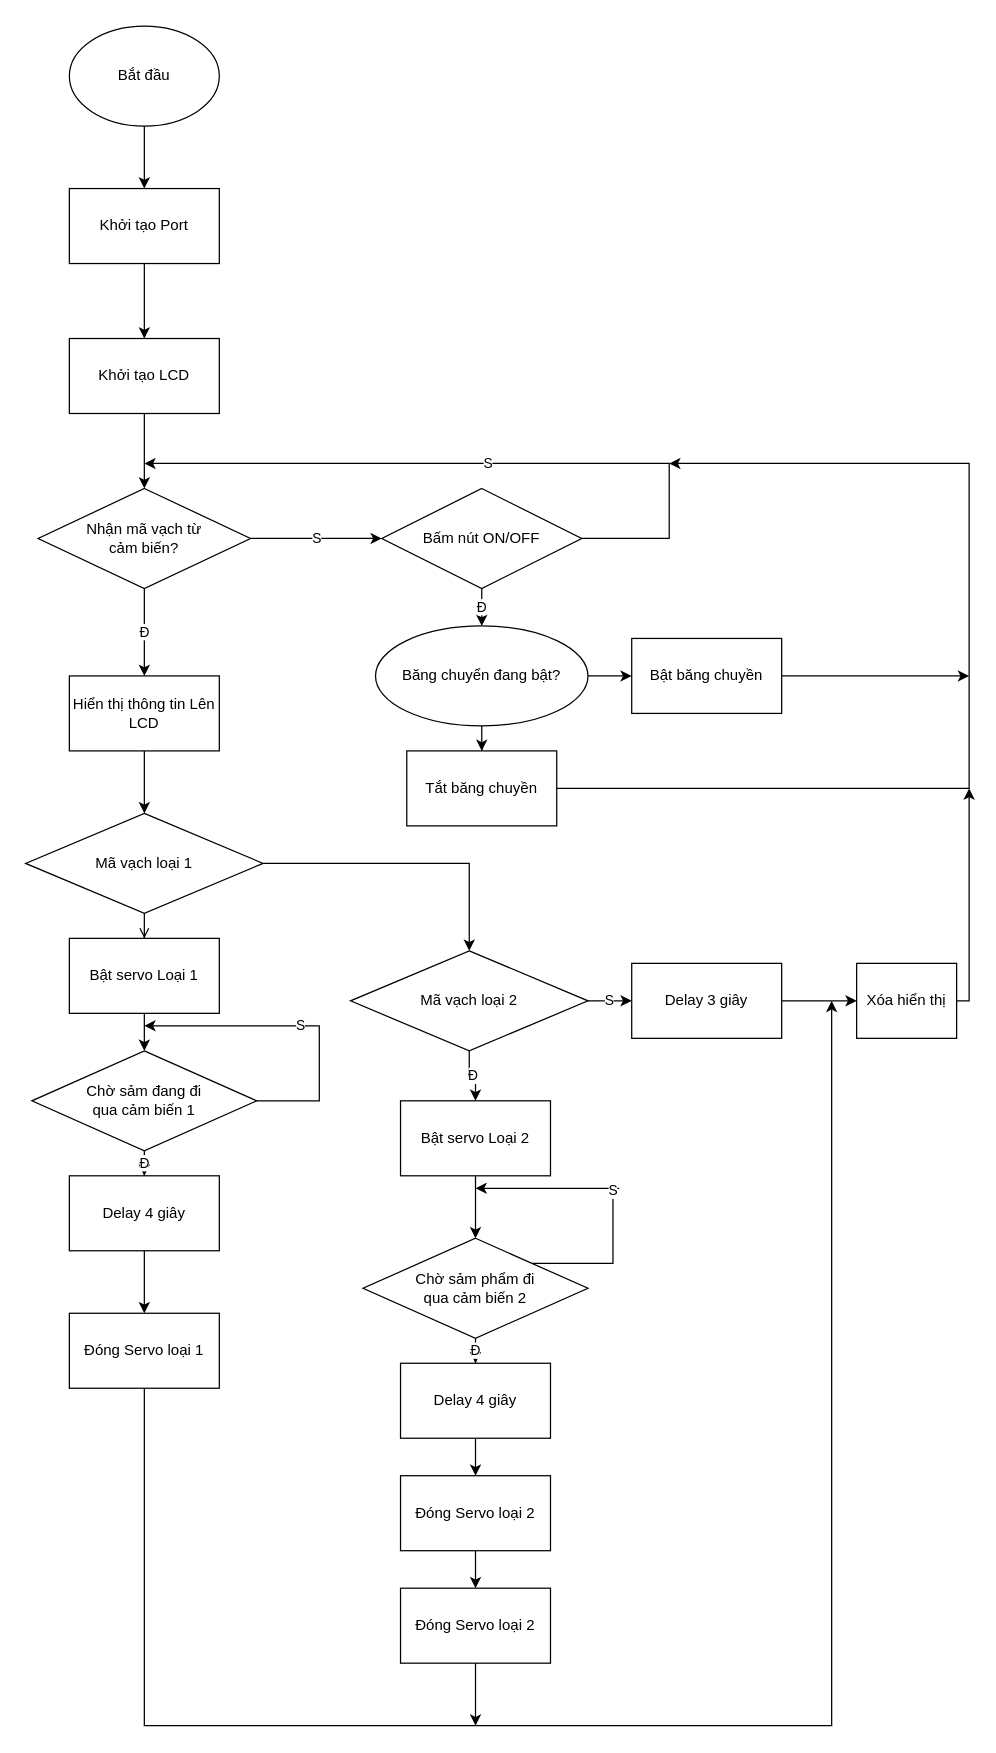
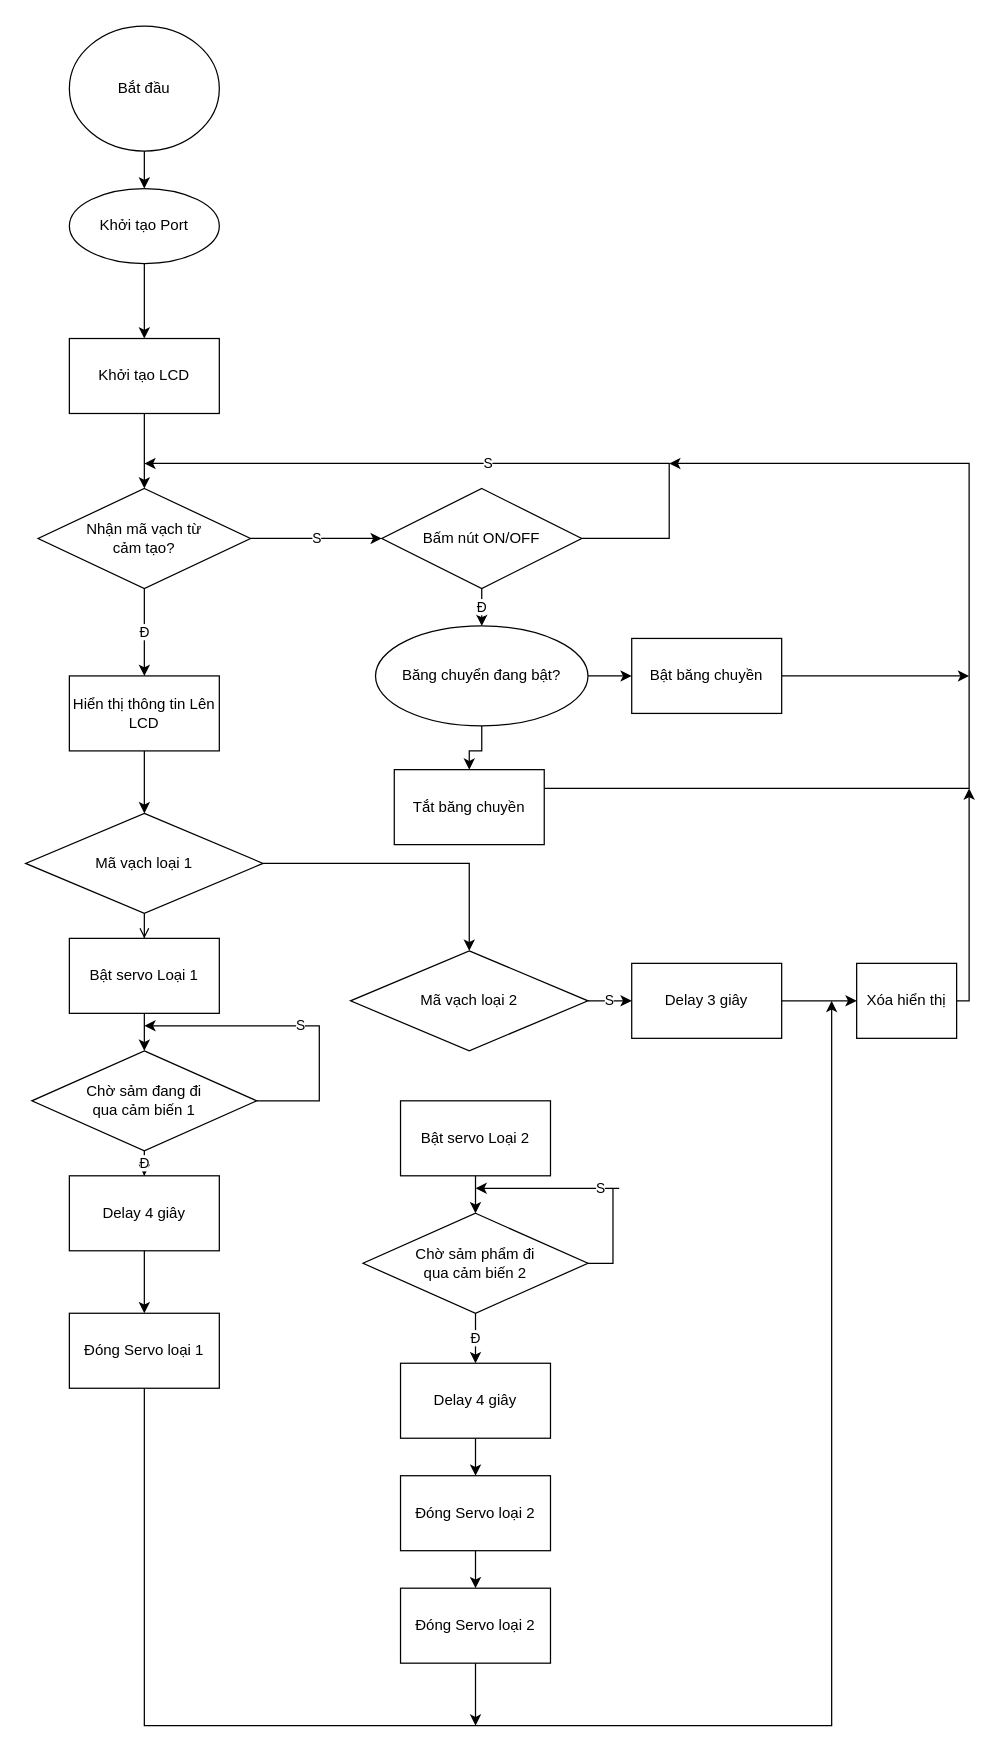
node "Bắt đầu": size 150x100 -> 150x125
node "Khởi tạo Port": shape rectangle -> ellipse
node "Nhận mã vạch từ cảm biến?": label "Nhận mã vạch từ cảm biến?" -> "Nhận mã vạch từ cảm tạo?"
node "Tắt băng chuyền": moved (482, 788) -> (469, 807)
edge "Mã vạch loại 2" -> "Bật servo Loại 2": removed, label "Đ"
node "Chờ sảm phẩm đi qua cảm biến 2": moved (476, 1288) -> (476, 1263)
